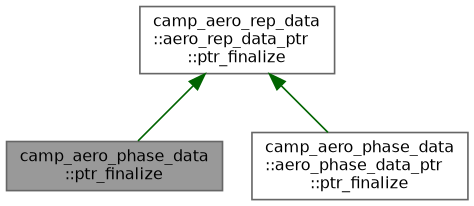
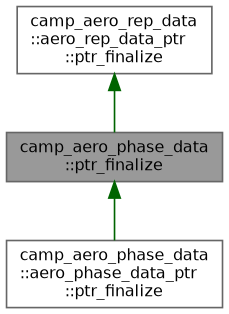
edge "camp_aero_phase_data ::aero_phase_data_ptr ::ptr_finalize" -> "camp_aero_rep_data ::aero_rep_data_ptr ::ptr_finalize": now "camp_aero_phase_data ::aero_phase_data_ptr ::ptr_finalize" -> "camp_aero_phase_data ::ptr_finalize"
